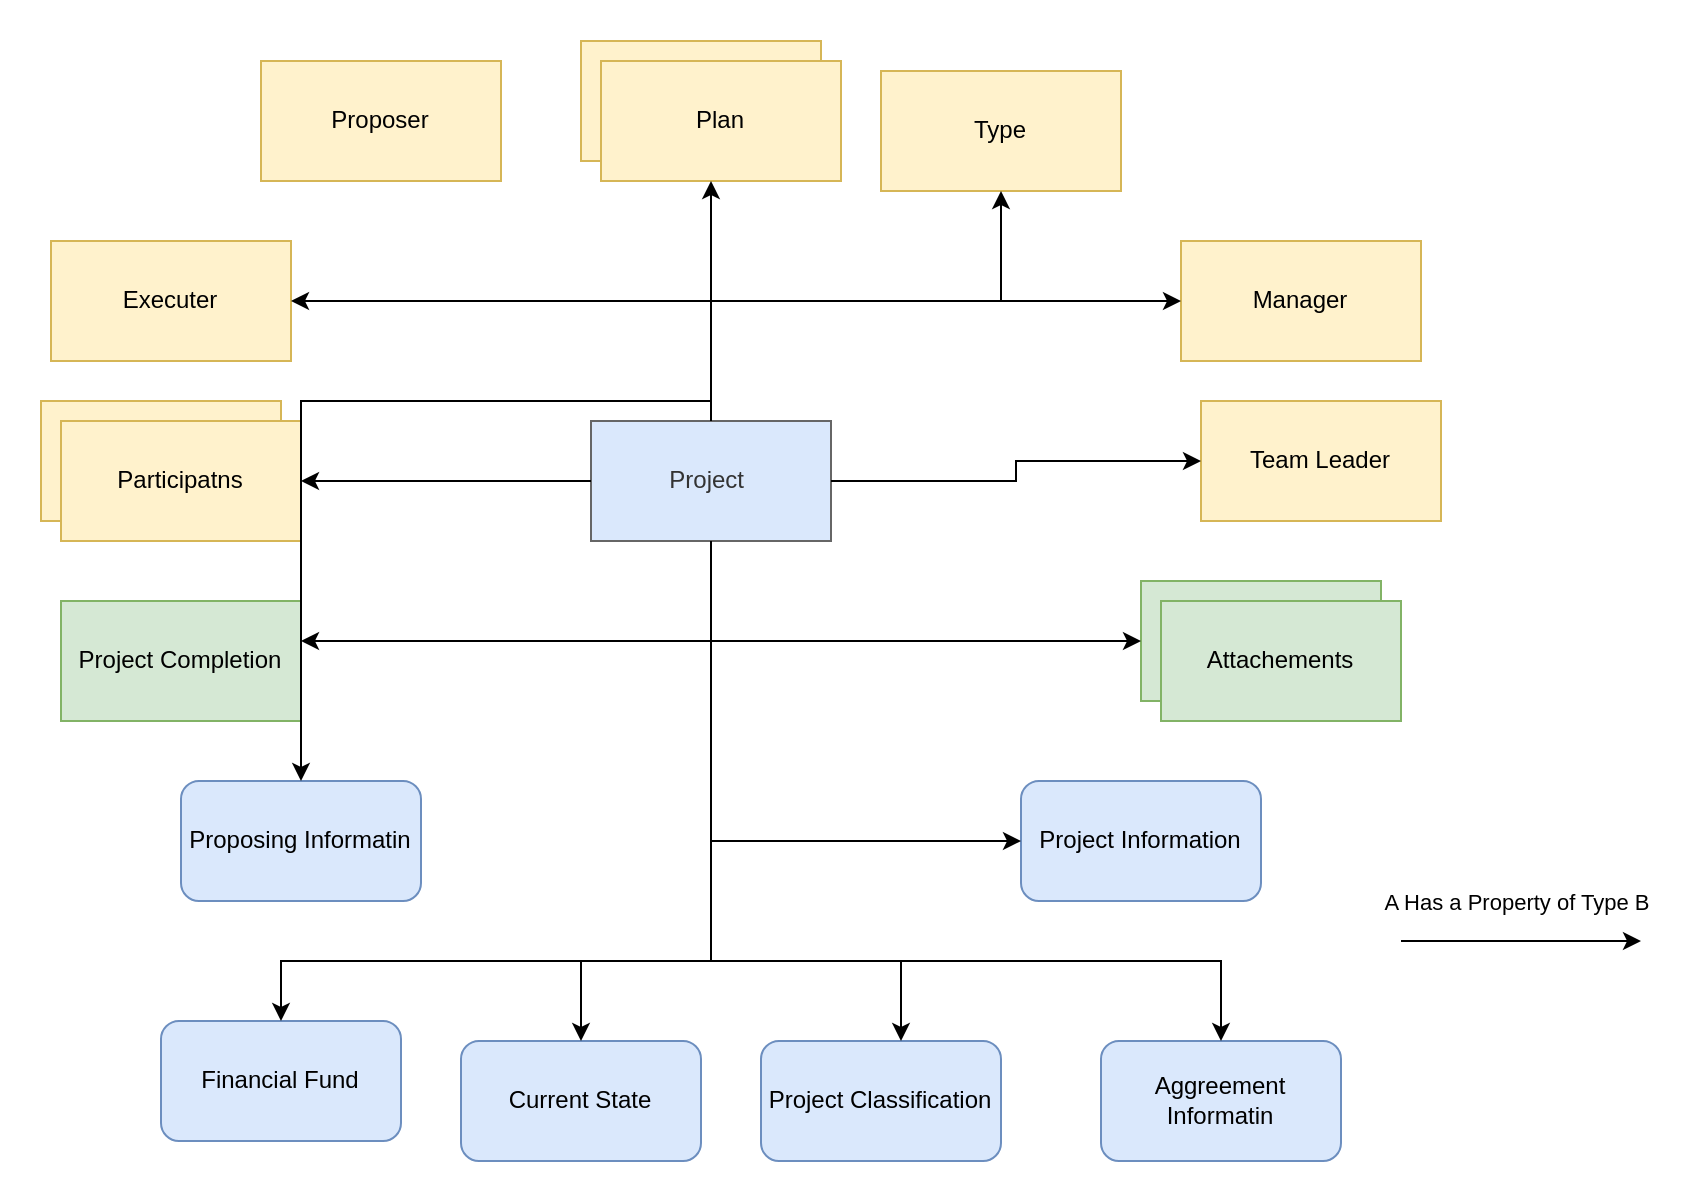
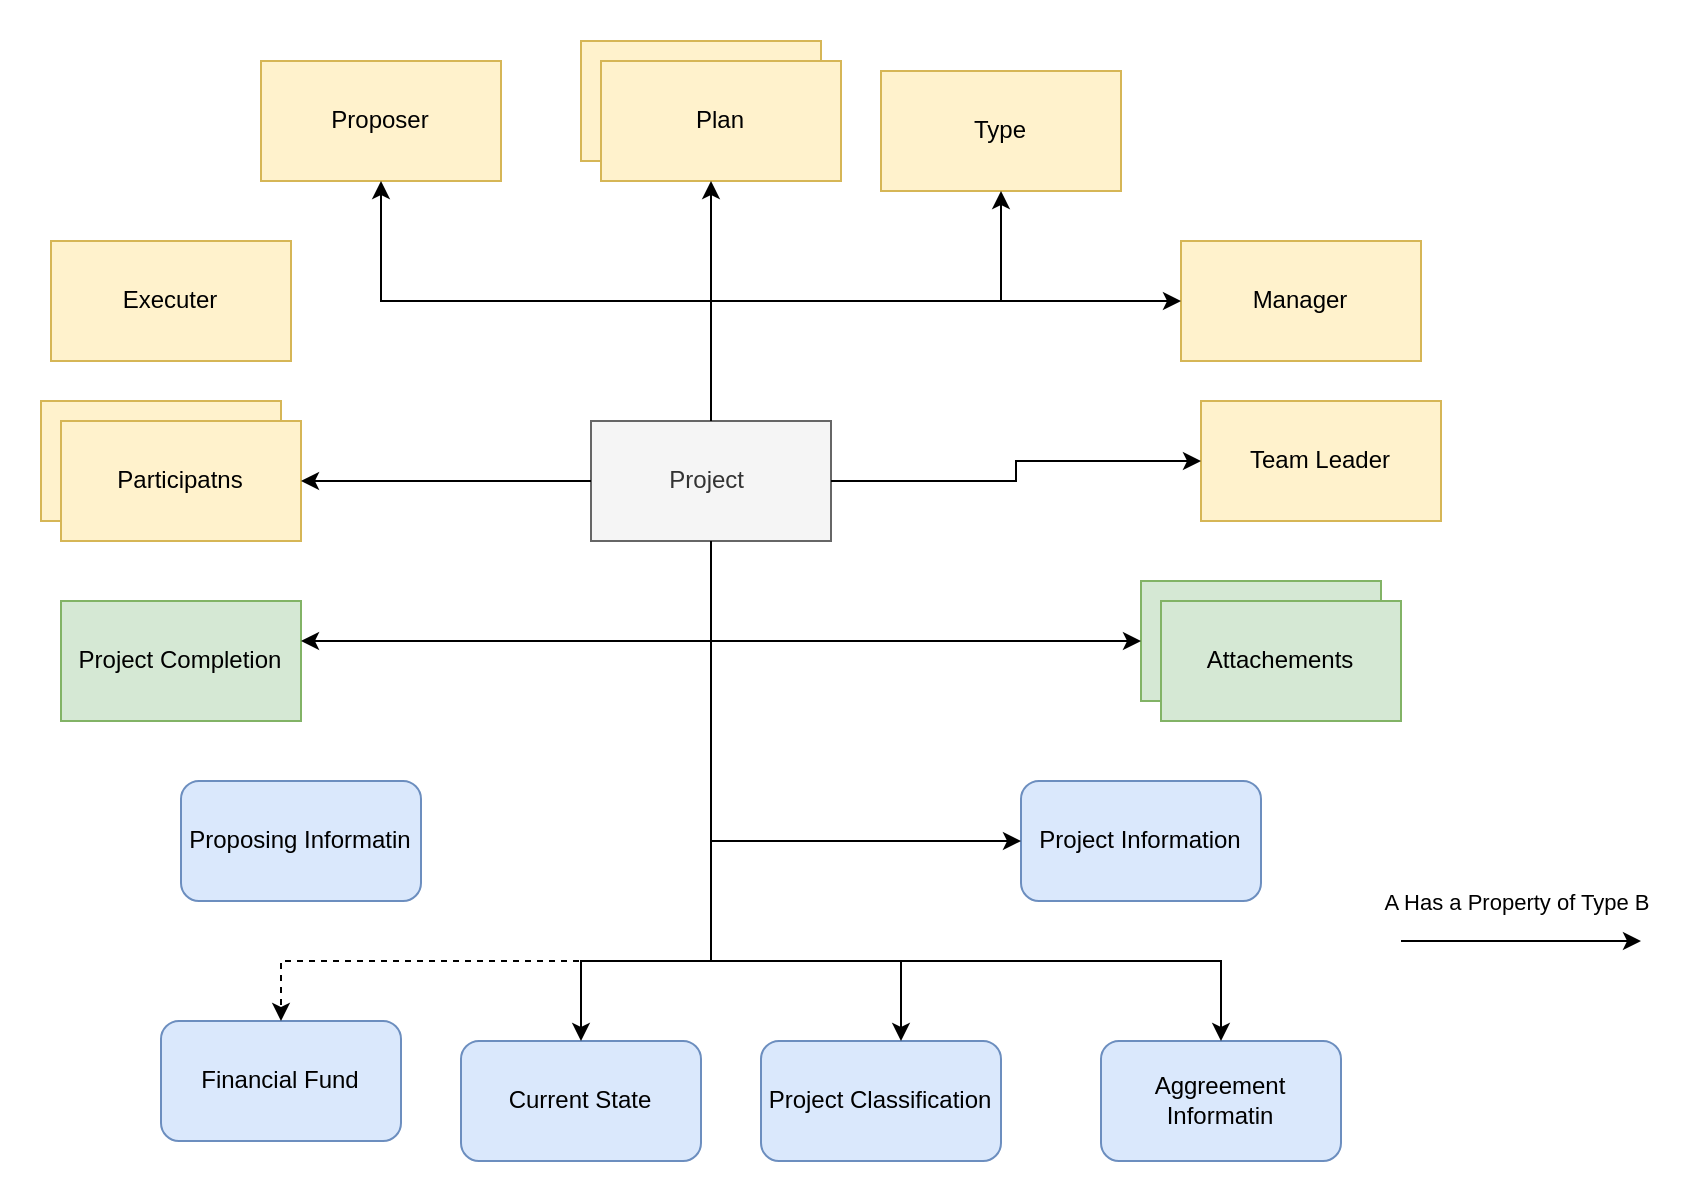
edge "Project" -> "Executer": removed
edge "Project" -> "Proposing Informatin": now "Project" -> "Proposer"
node "Project": fillcolor #dae8fc -> #f5f5f5
edge "Project" -> "Financial Fund": style solid -> dashed
